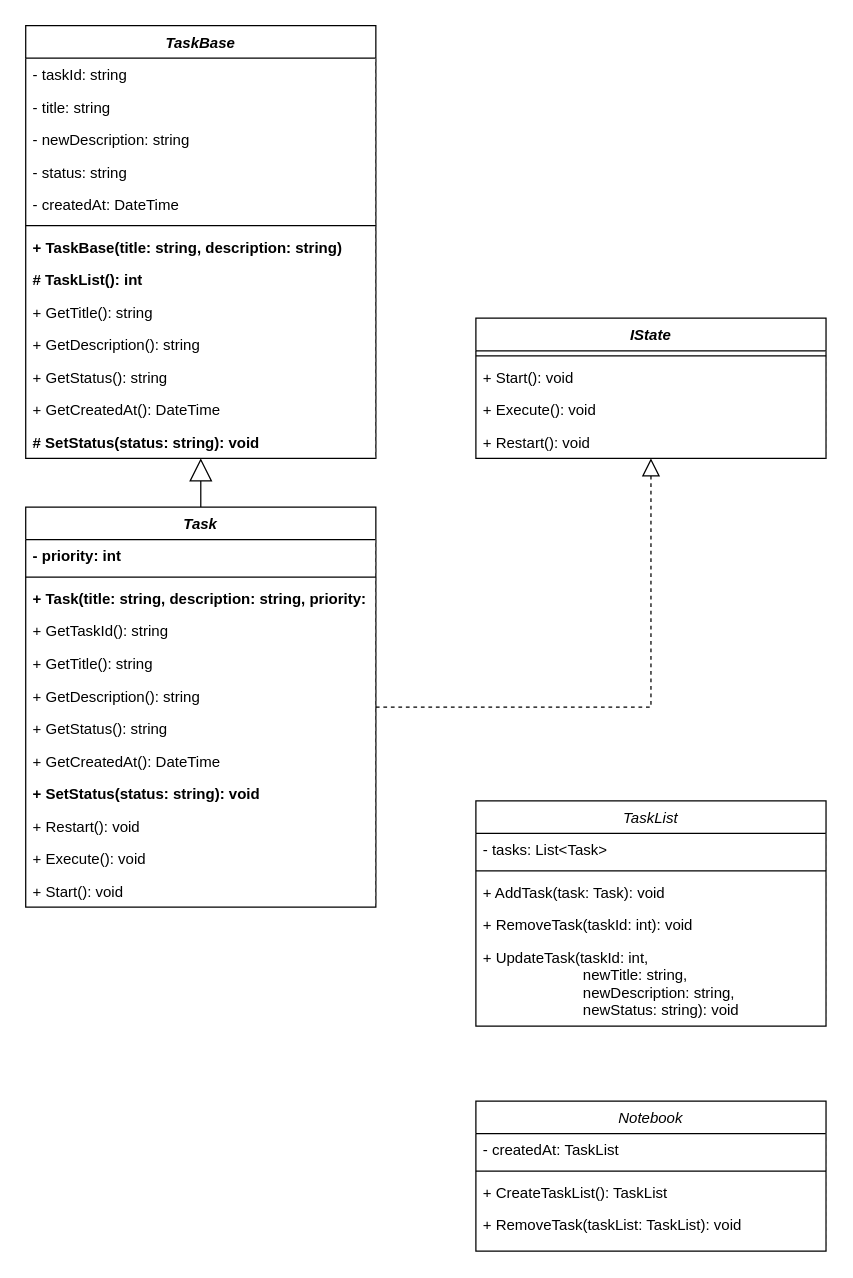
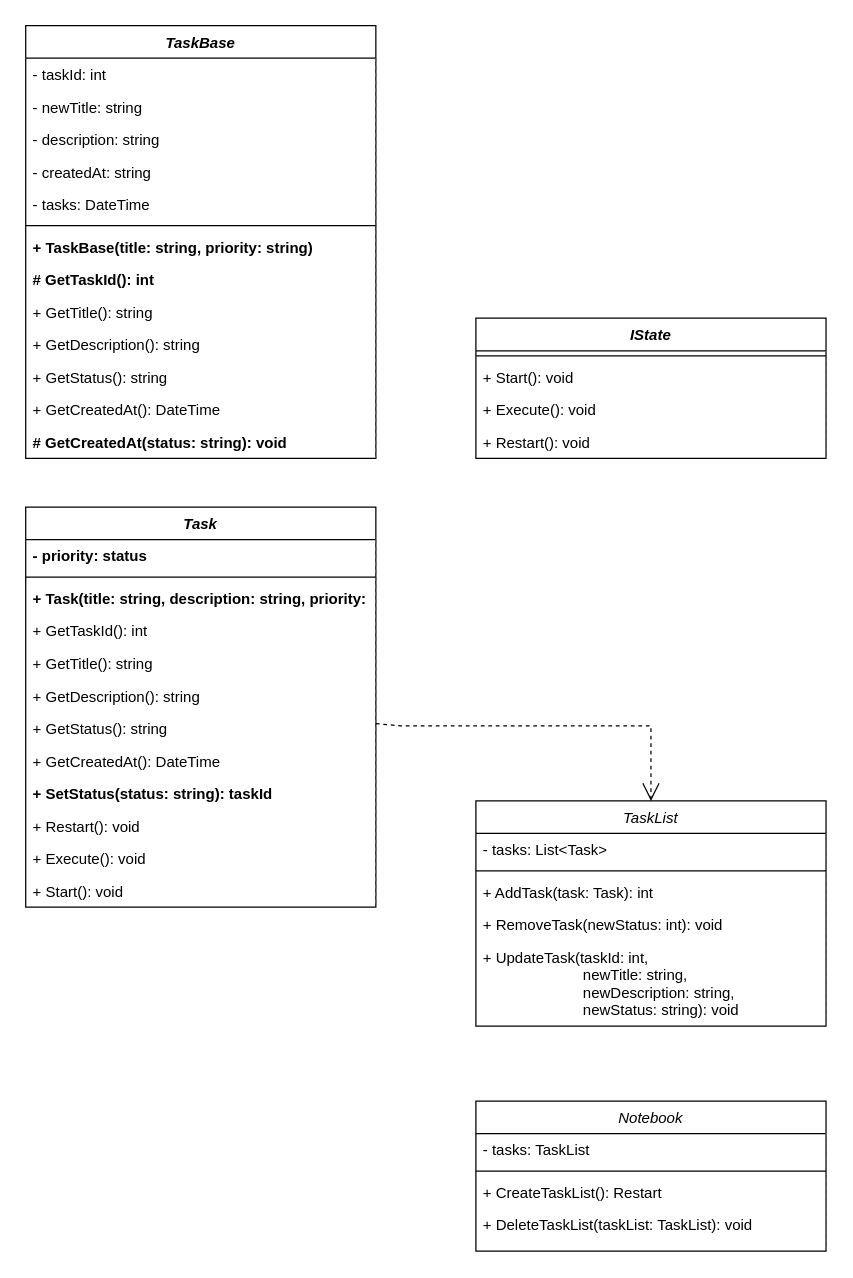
node "- taskId: string": label "- taskId: string" -> "- taskId: int"
node "- title: string": label "- title: string" -> "- newTitle: string"
node "- newDescription: string": label "- newDescription: string" -> "- description: string"
node "- status: string": label "- status: string" -> "- createdAt: string"
node "- createdAt: DateTime": label "- createdAt: DateTime" -> "- tasks: DateTime"
node "+ TaskBase(title: string, description: string)": label "+ TaskBase(title: string, description: string)" -> "+ TaskBase(title: string, priority: string)"
node "# TaskList(): int": label "# TaskList(): int" -> "# GetTaskId(): int"
node "# SetStatus(status: string): void": label "# SetStatus(status: string): void" -> "# GetCreatedAt(status: string): void"
edge "Task" -> "TaskBase": removed
node "- priority: int": label "- priority: int" -> "- priority: status"
node "+ GetTaskId(): string": label "+ GetTaskId(): string" -> "+ GetTaskId(): int"
edge "Task" -> "IState": removed
edge "Task" -> "TaskList": added
node "+ SetStatus(status: string): void": label "+ SetStatus(status: string): void" -> "+ SetStatus(status: string): taskId"
node "+ AddTask(task: Task): void": label "+ AddTask(task: Task): void" -> "+ AddTask(task: Task): int"
node "+ RemoveTask(taskId: int): void": label "+ RemoveTask(taskId: int): void" -> "+ RemoveTask(newStatus: int): void"
node "- createdAt: TaskList": label "- createdAt: TaskList" -> "- tasks: TaskList"
node "+ CreateTaskList(): TaskList": label "+ CreateTaskList(): TaskList" -> "+ CreateTaskList(): Restart"
node "+ RemoveTask(taskList: TaskList): void": label "+ RemoveTask(taskList: TaskList): void" -> "+ DeleteTaskList(taskList: TaskList): void"
